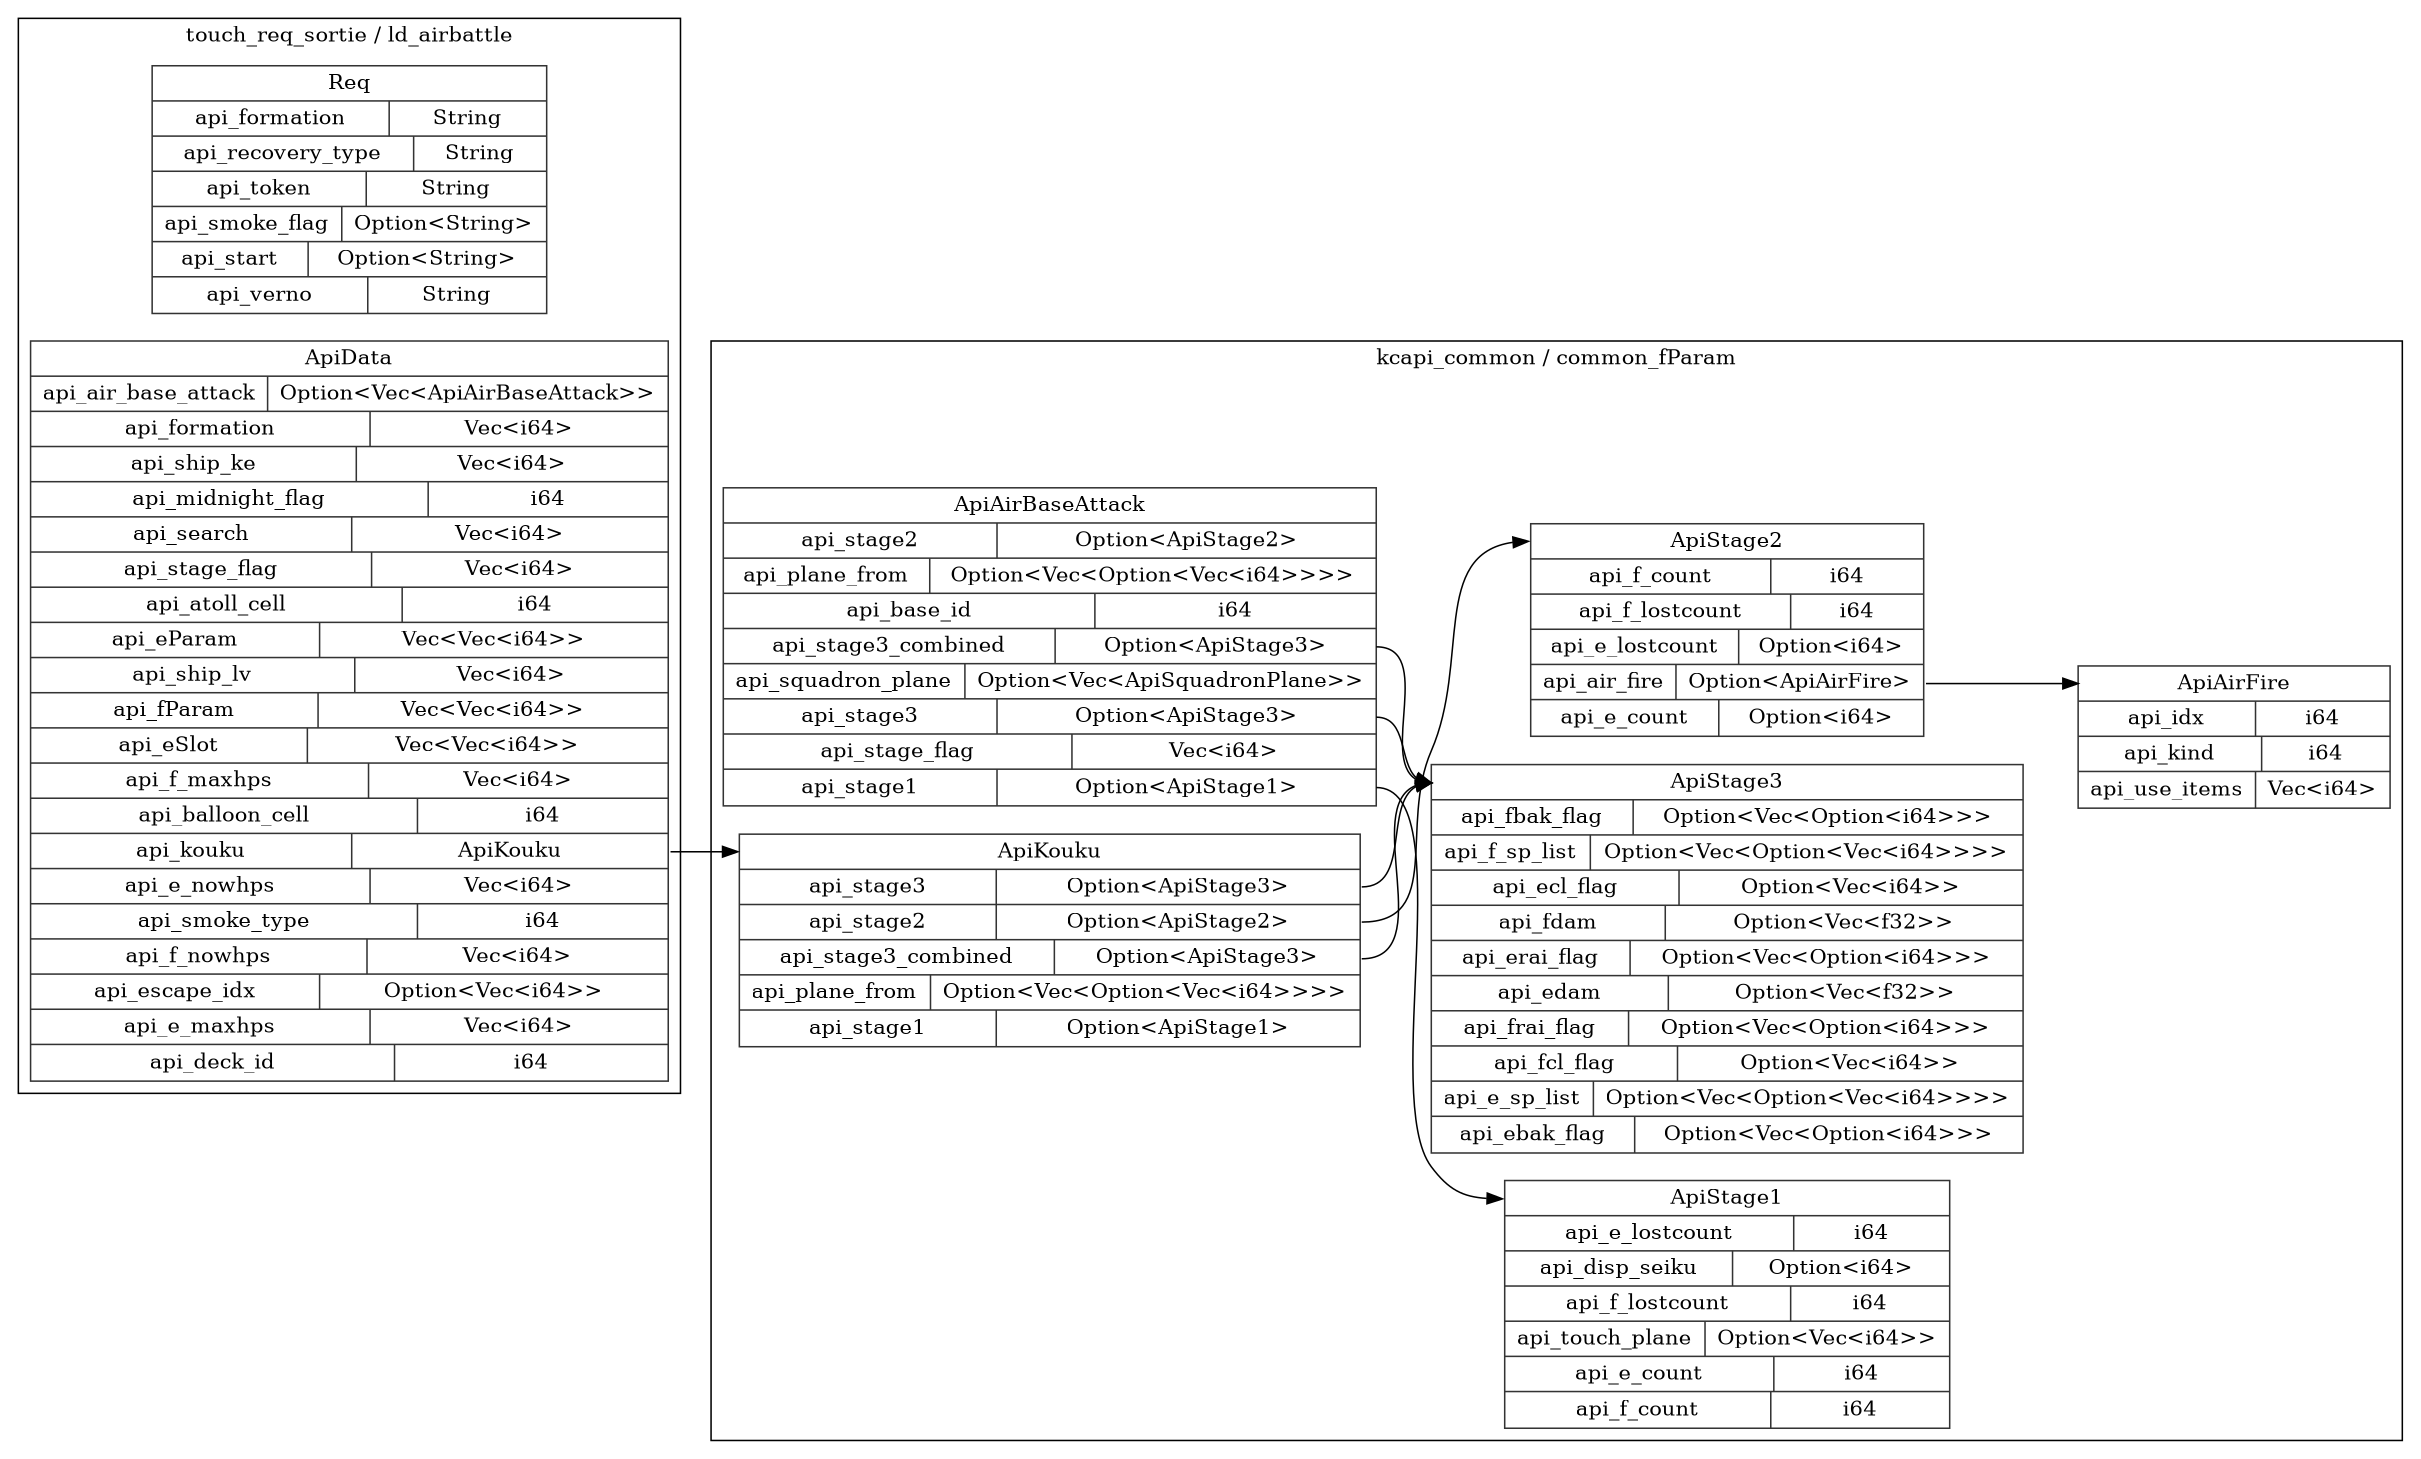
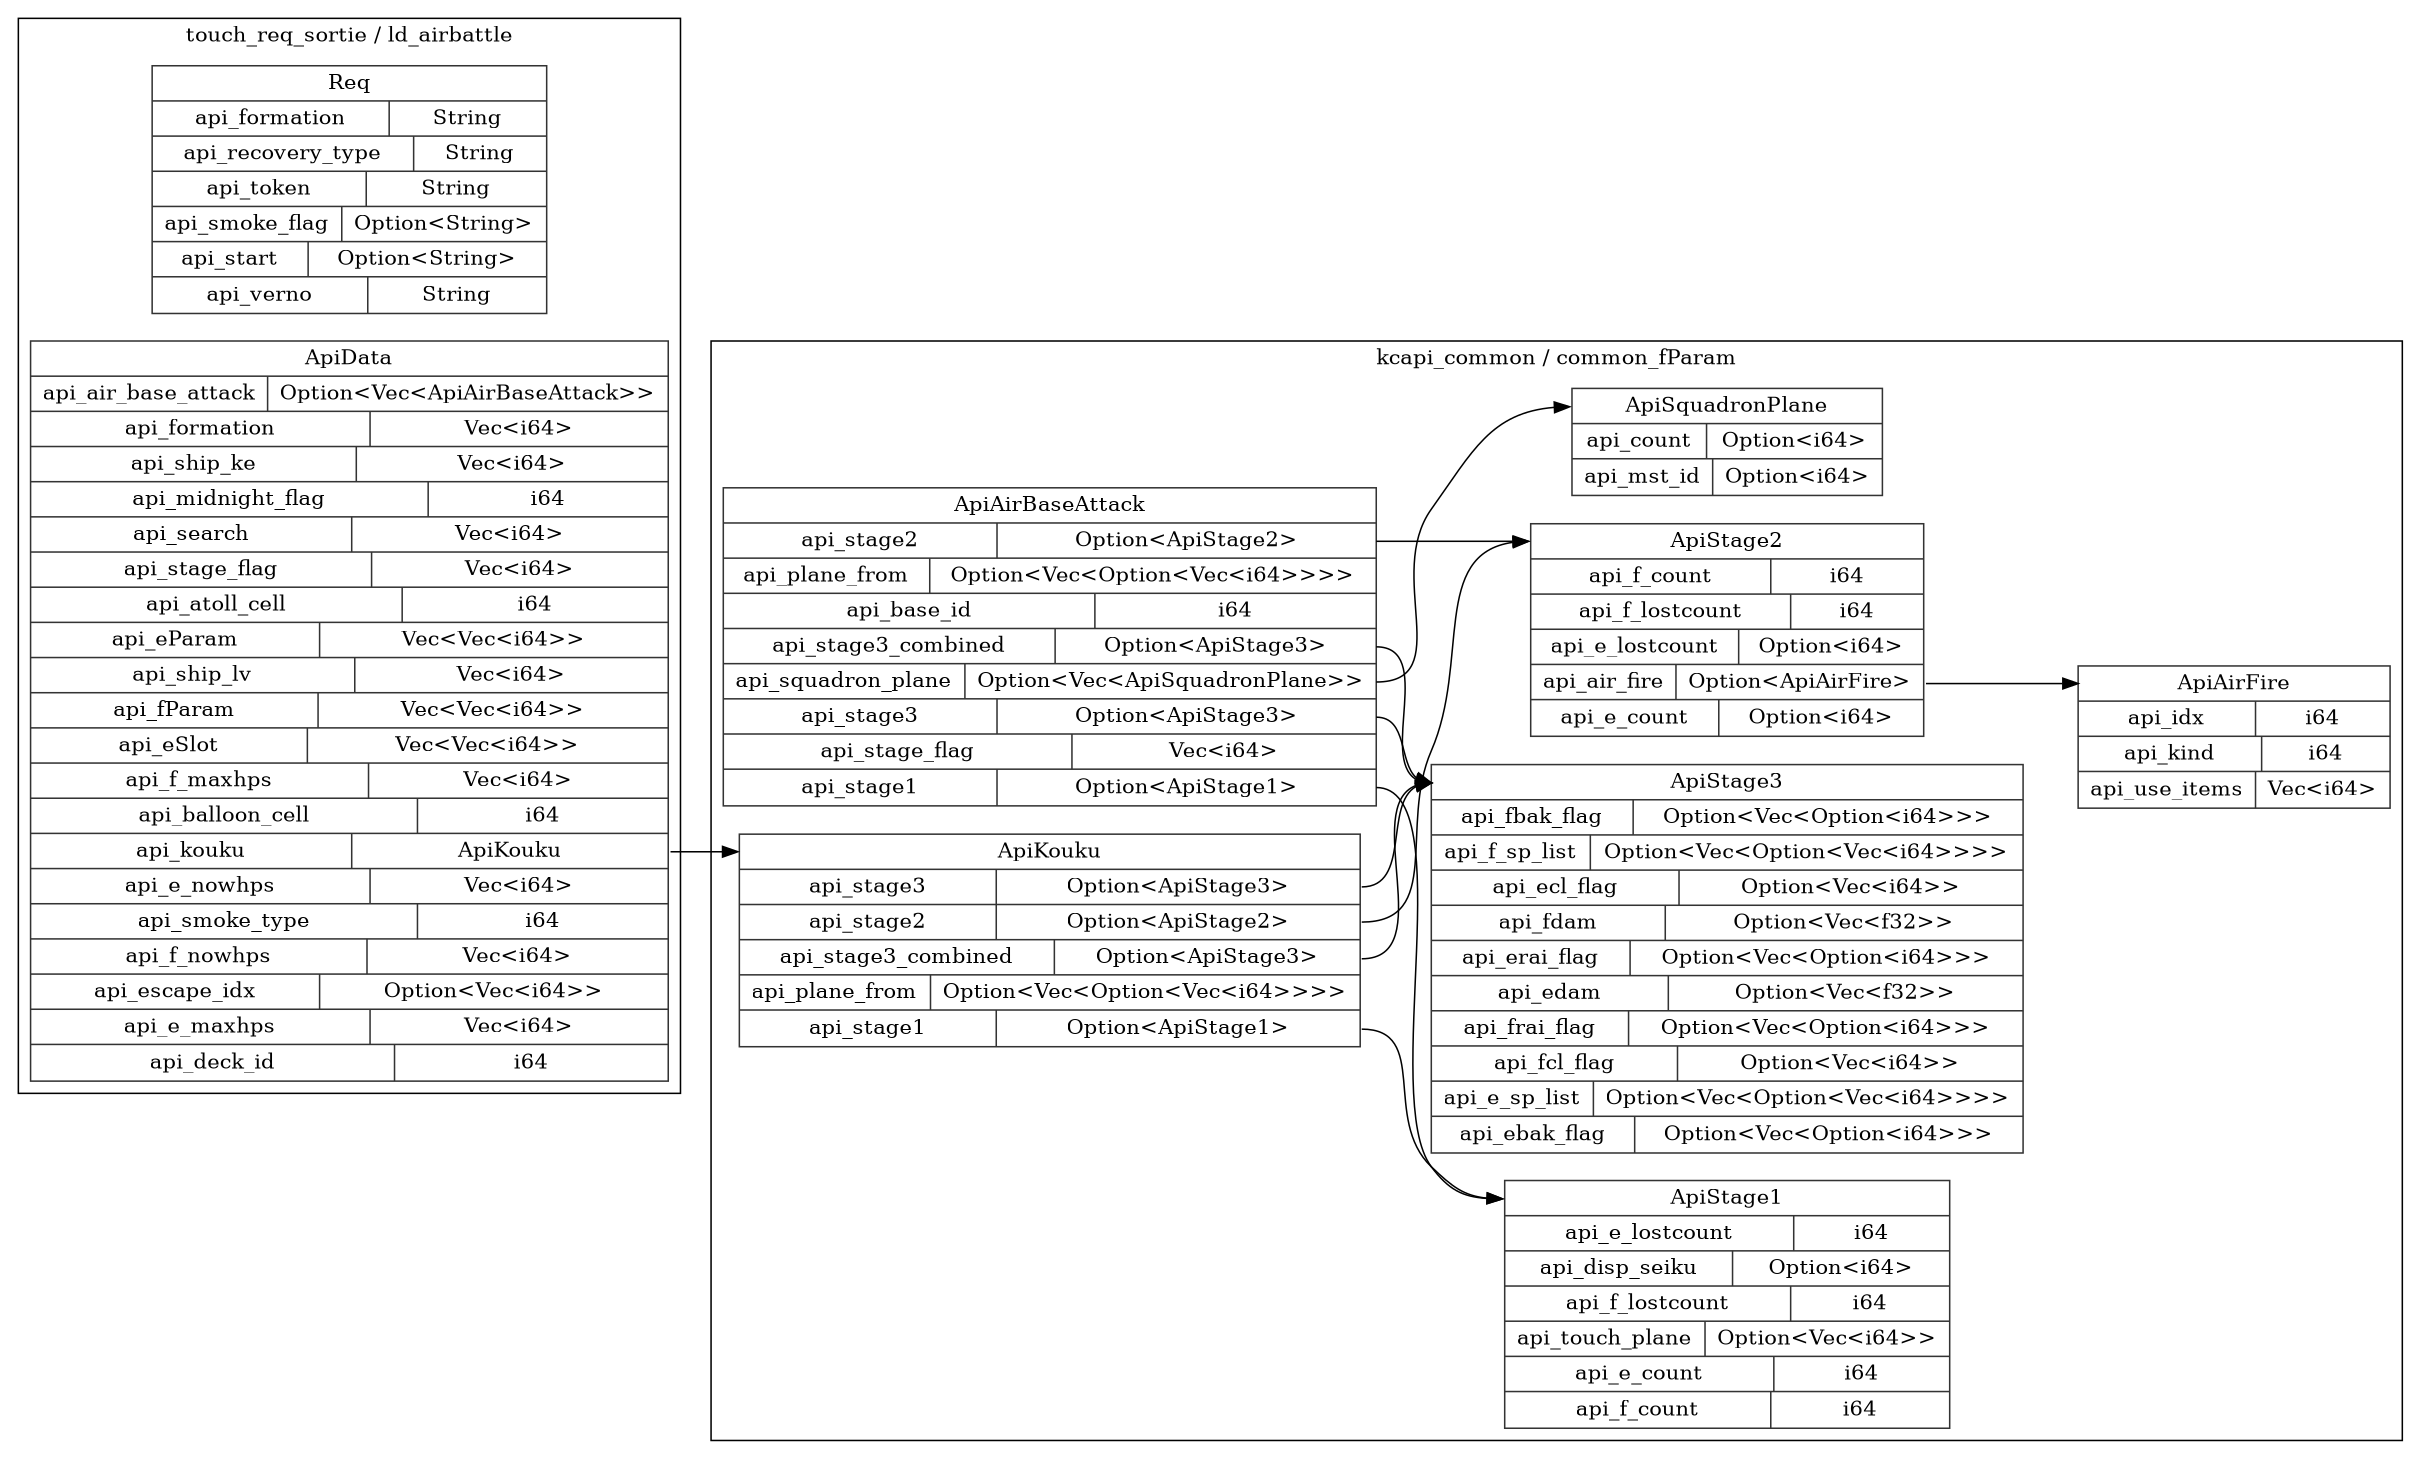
node "ApiSquadronPlane": added
edge "ApiAirBaseAttack" -> "ApiStage2": added
edge "ApiKouku" -> "ApiStage1": added
